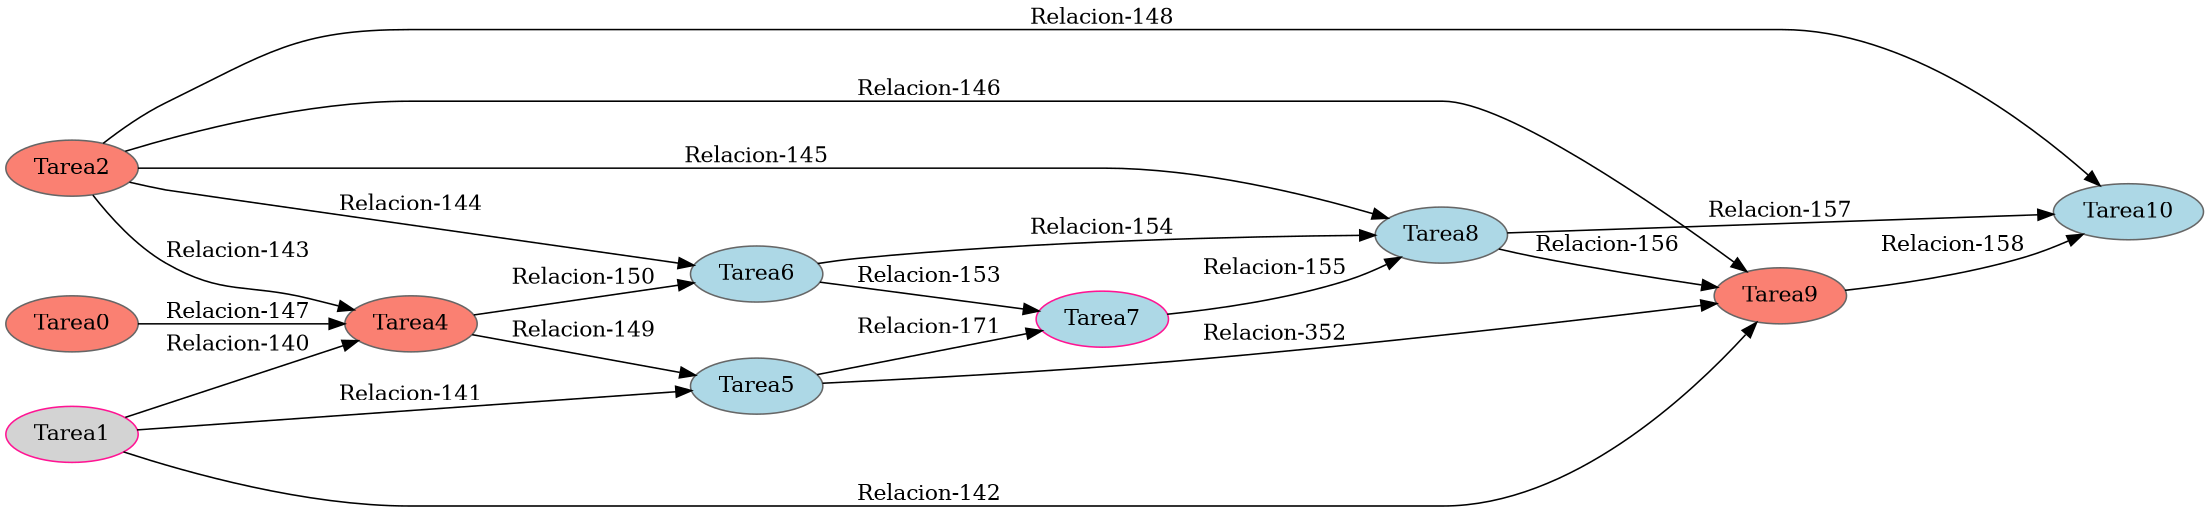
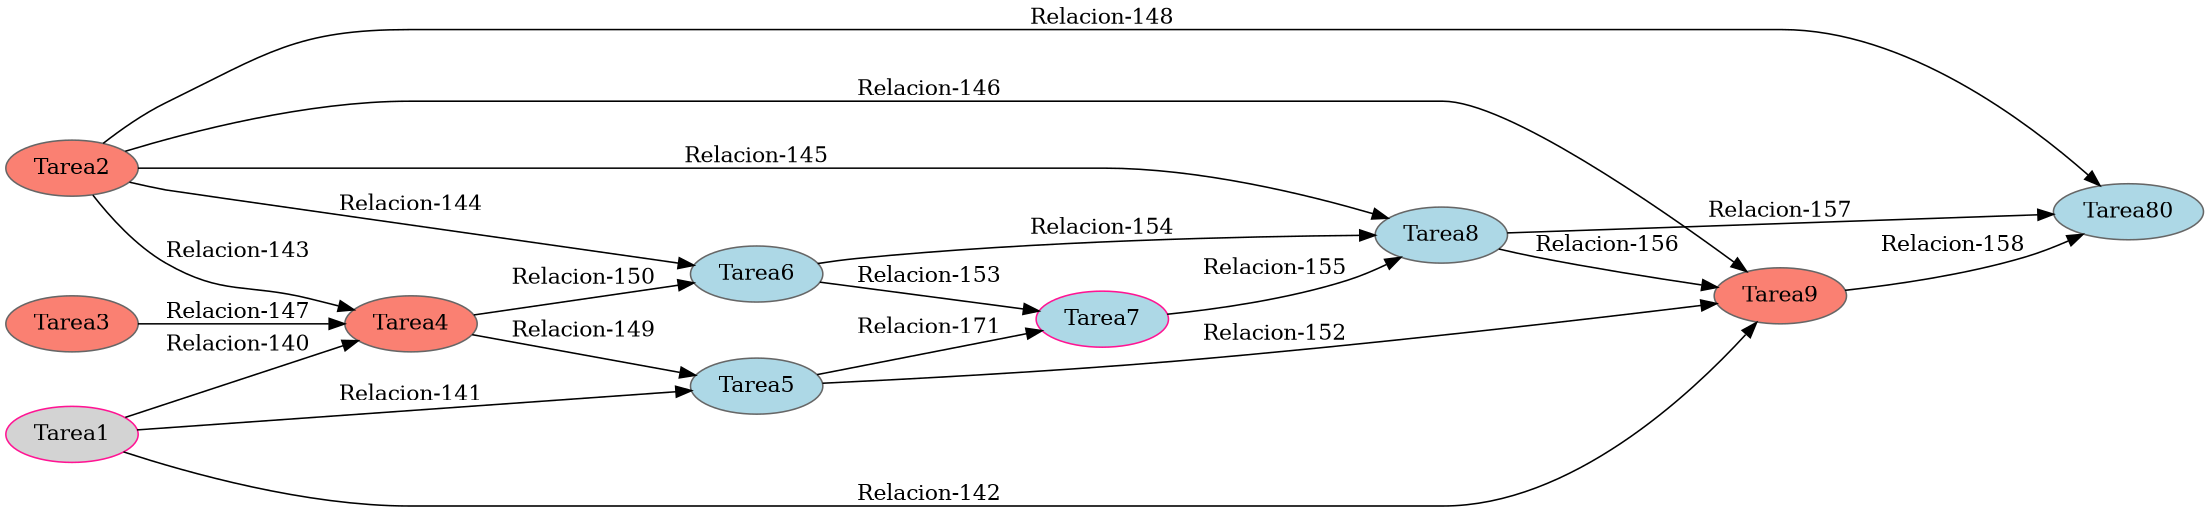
node "Tarea10": label "Tarea10" -> "Tarea80"
node "Tarea0": label "Tarea0" -> "Tarea3"
edge "Tarea5" -> "Tarea9": label "Relacion-352" -> "Relacion-152"
